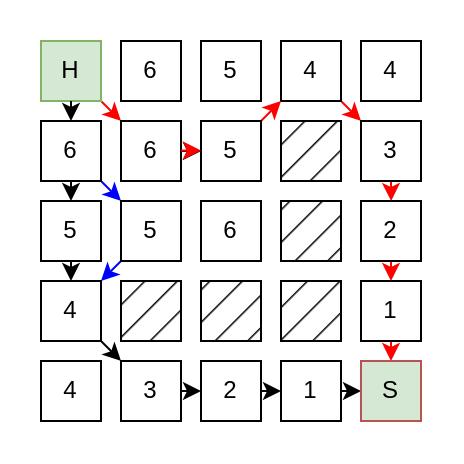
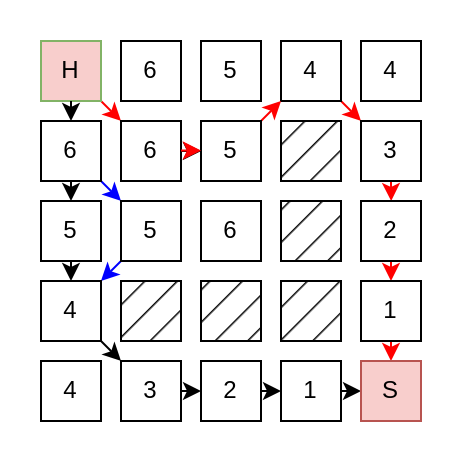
node "H": fillcolor #d5e8d4 -> #f8cecc
node "S": fillcolor #d5e8d4 -> #f8cecc
